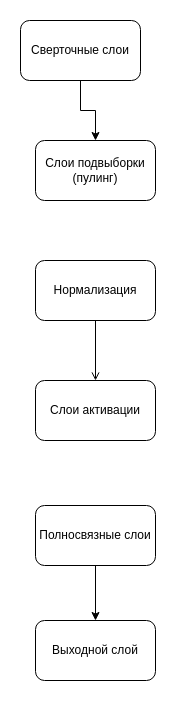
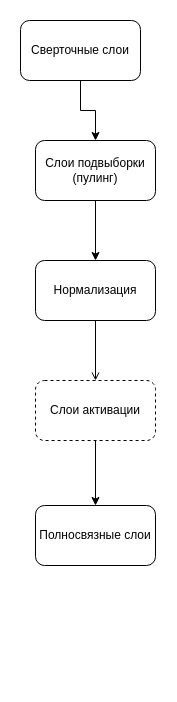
edge "Слои подвыборки (пулинг)" -> "Нормализация": added
node "Слои активации": style solid -> dashed
edge "Слои активации" -> "Полносвязные слои": added
edge "Полносвязные слои" -> "Выходной слой": removed
node "Выходной слой": removed
